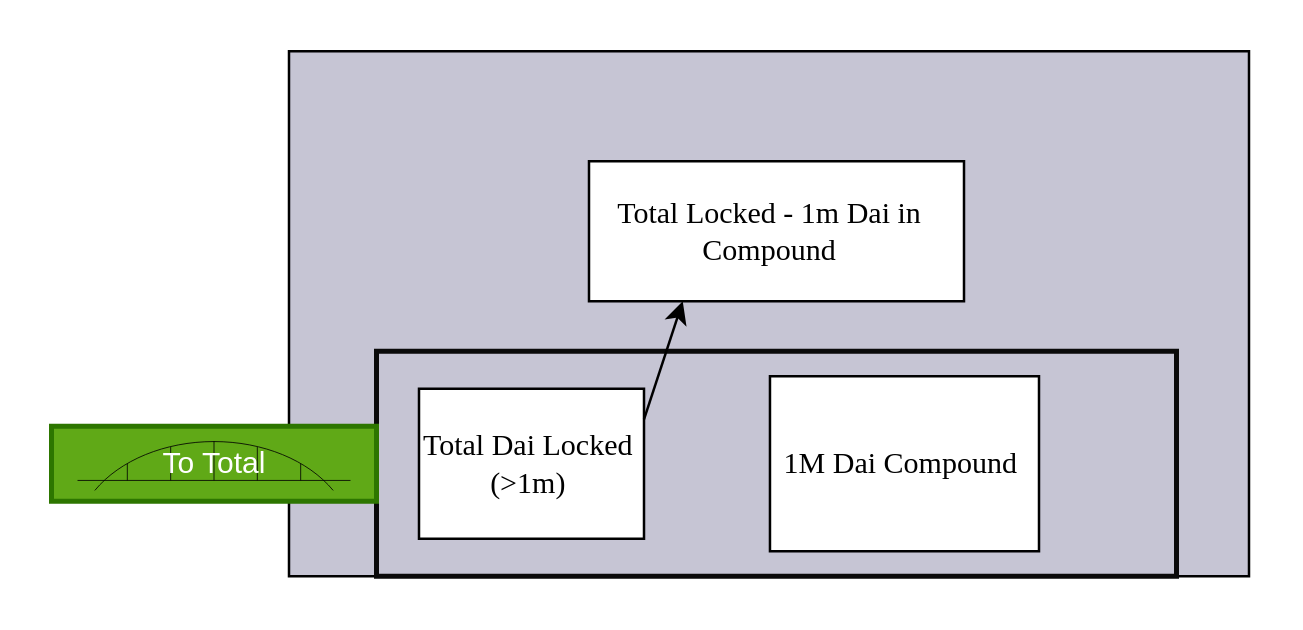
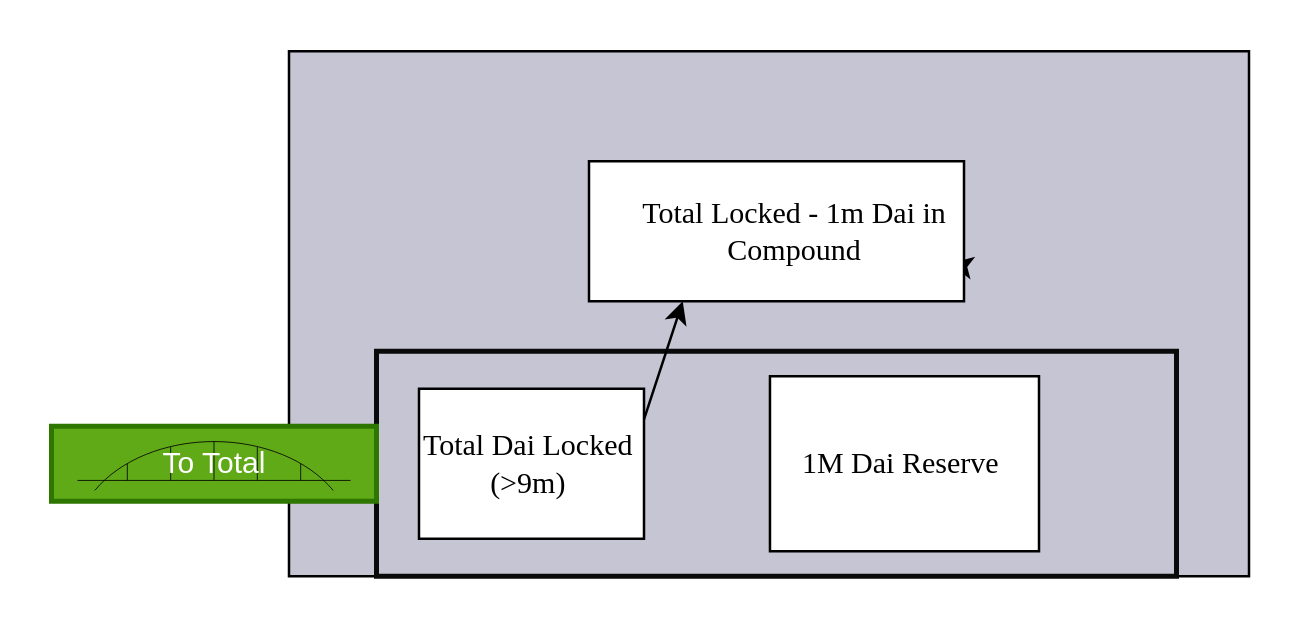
node "Total Locked - 1m Dai in Compound": moved (769, 231) -> (794, 231)
node "Total Dai Locked (>1m)": label "Total Dai Locked (>1m)" -> "Total Dai Locked (>9m)"
node "1M Dai Compound": label "1M Dai Compound" -> "1M Dai Reserve"
